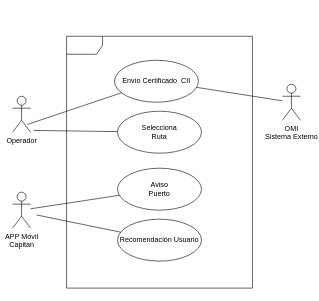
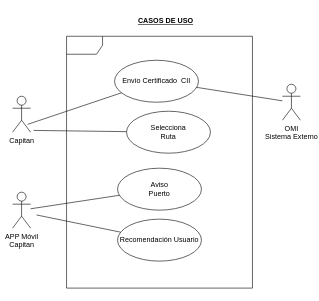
node "CASOS DE USO": added
node "Selecciona Ruta": moved (159, 132) -> (168, 132)
node "Operador": label "Operador" -> "Capitan"
